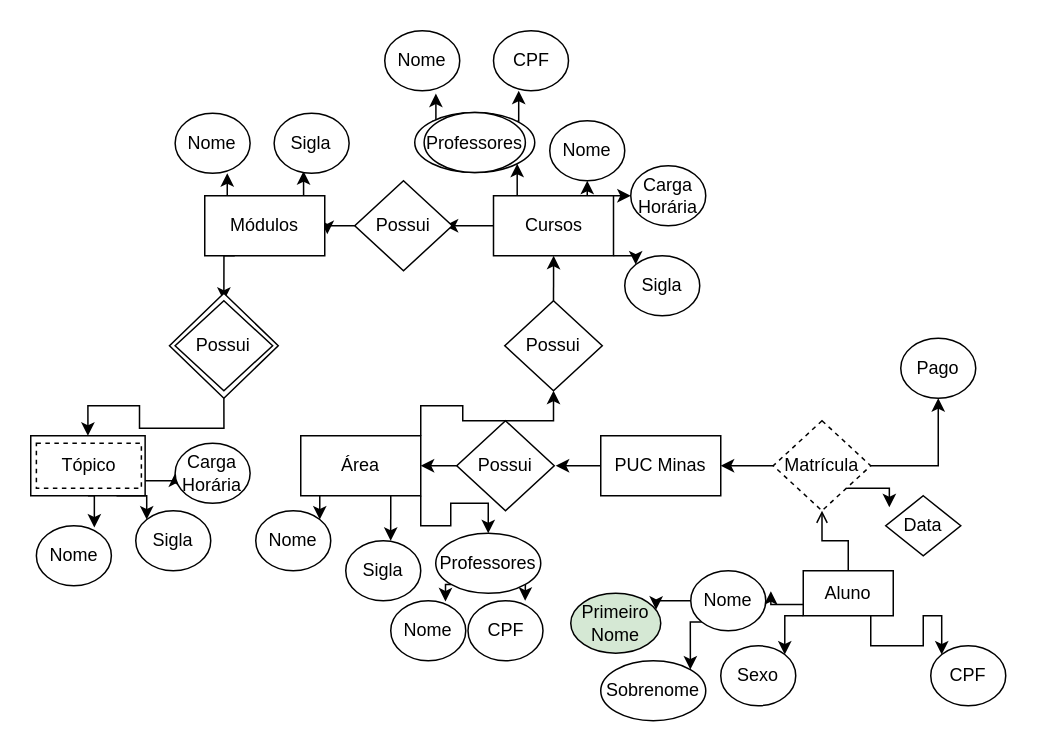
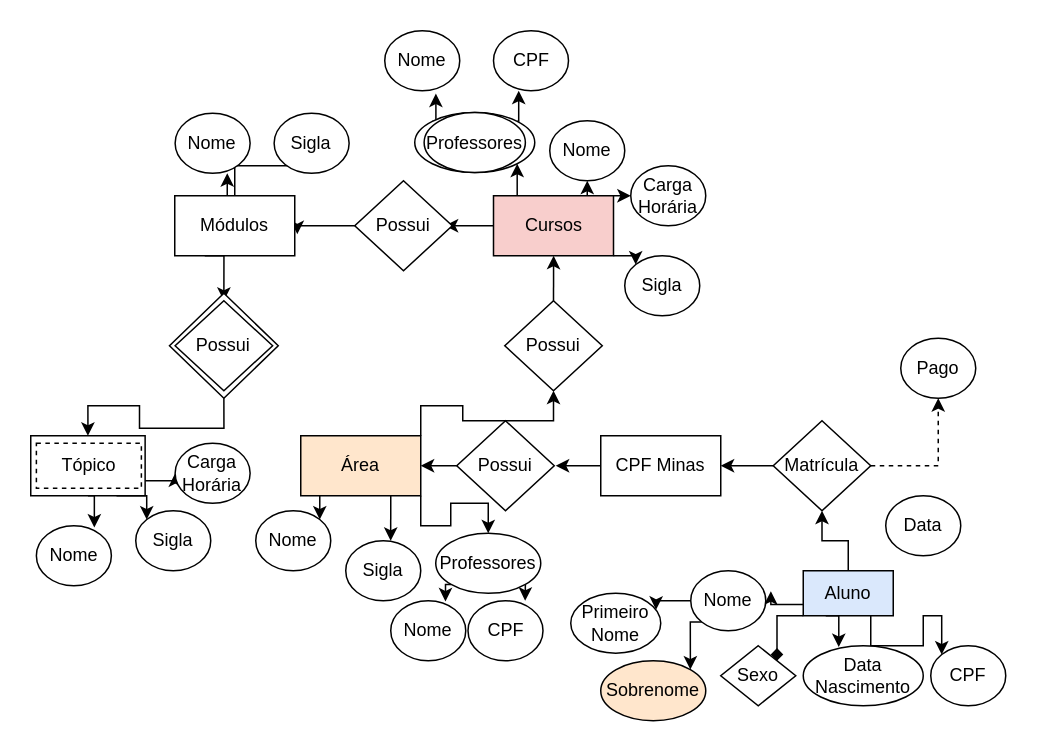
node "Módulos": moved (265, 226) -> (235, 226)
node "Cursos": fillcolor #ffffff -> #f8cecc
node "Área": fillcolor #ffffff -> #ffe6cc
node "PUC Minas": label "PUC Minas" -> "CPF Minas"
node "Matrícula": style dashed -> solid
edge "Matrícula" -> "Pago": style solid -> dashed
edge "Matrícula" -> "Data": removed
edge "Aluno" -> "Matrícula": arrowhead open -> classic
node "Data": shape diamond -> ellipse
node "Aluno": fillcolor #ffffff -> #dae8fc
node "Primeiro Nome": fillcolor #d5e8d4 -> #ffffff
edge "Aluno" -> "Data Nascimento": added
edge "Aluno" -> "Sexo": arrowhead classic -> diamond
node "Sexo": shape ellipse -> diamond
node "Data Nascimento": added
node "Sobrenome": fillcolor #ffffff -> #ffe6cc
